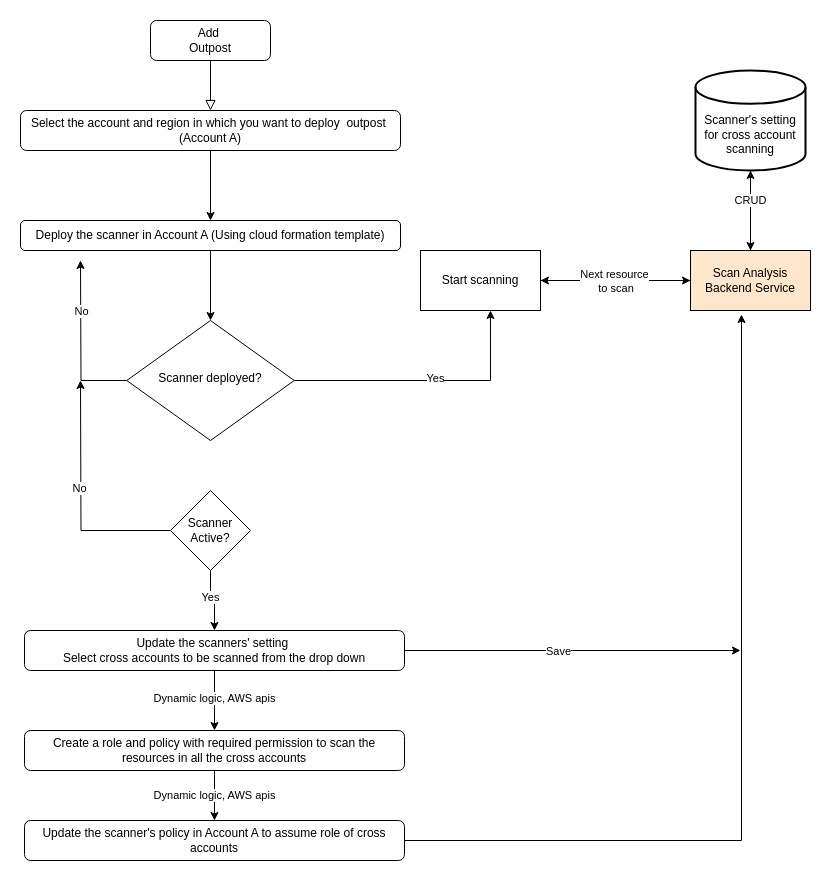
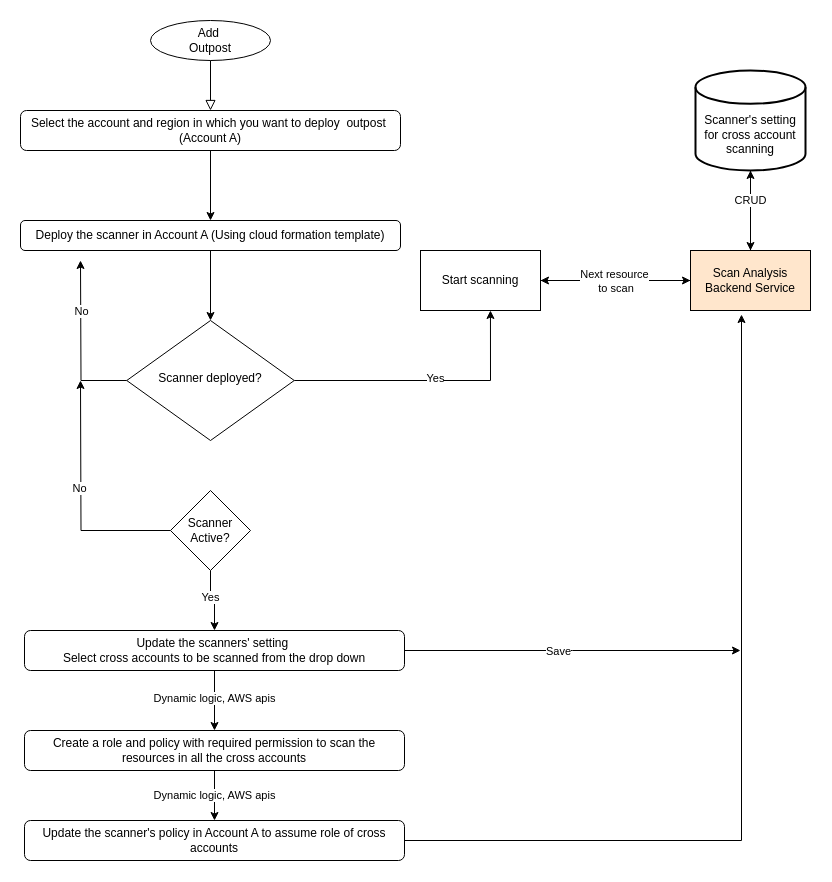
node "Add Outpost": shape rounded rectangle -> ellipse
